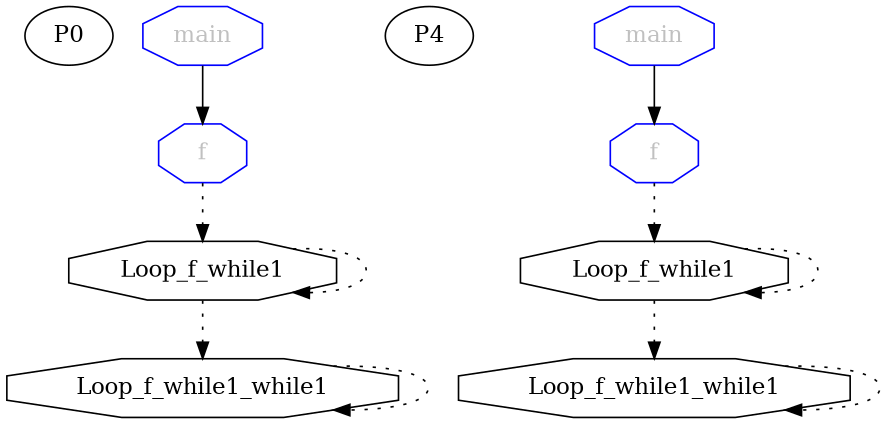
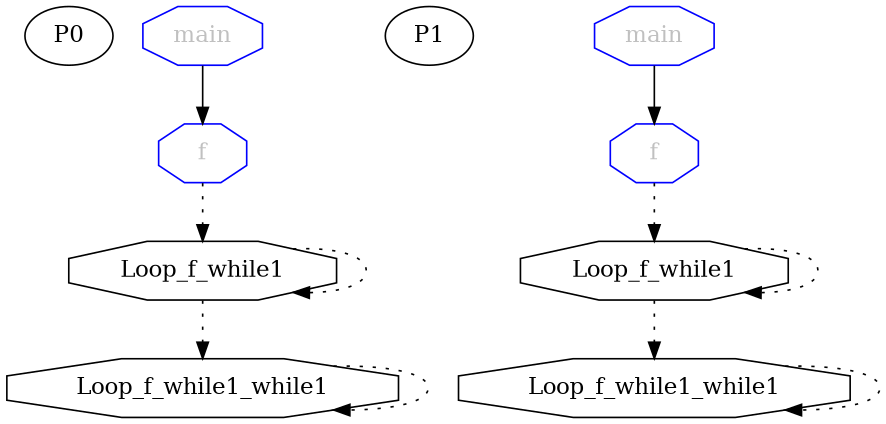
node "P4": label "P4" -> "P1"
